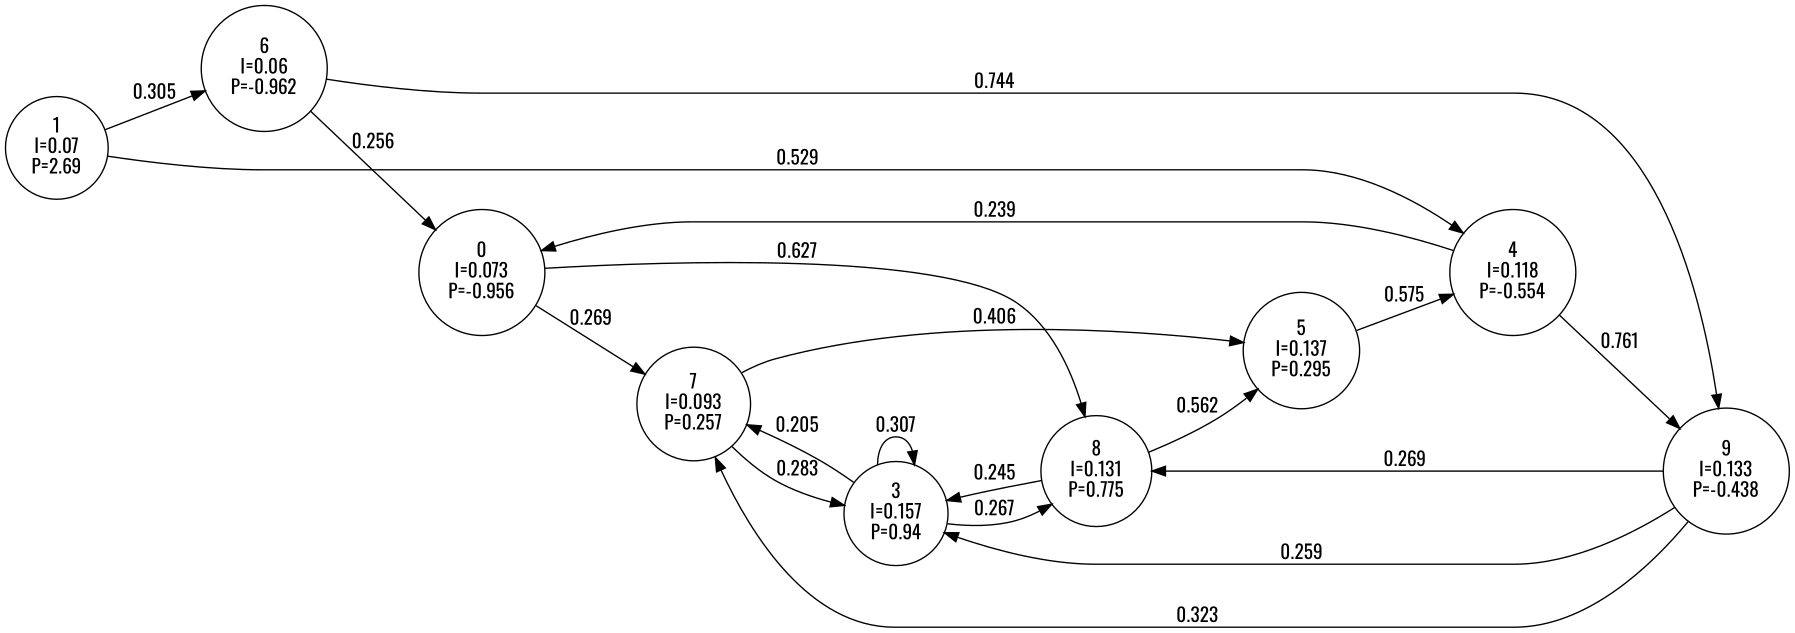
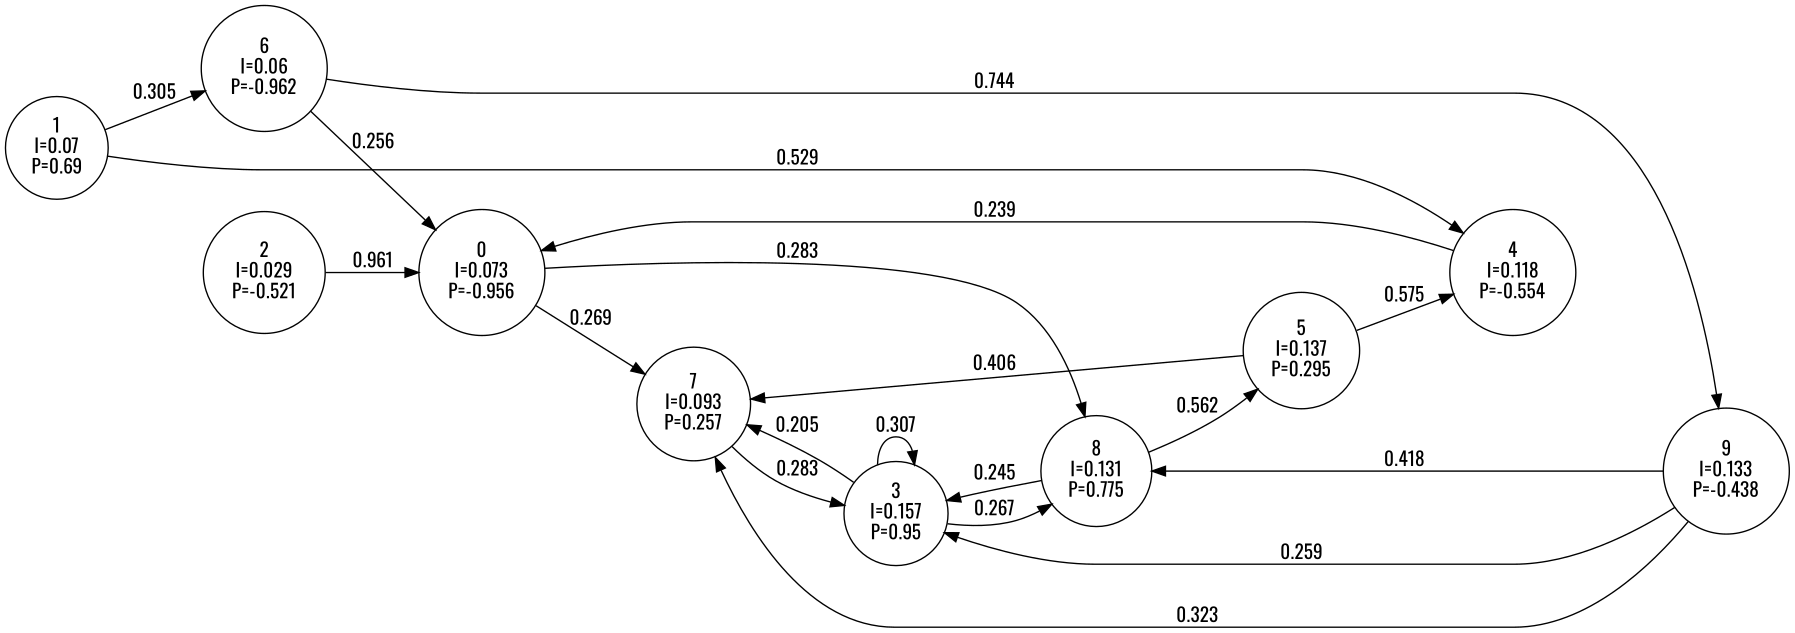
node "1 I=0.07 P=2.69": label "1 I=0.07 P=2.69" -> "1 I=0.07 P=0.69"
edge "0 I=0.073 P=-0.956" -> "8 I=0.131 P=0.775": label "0.627" -> "0.283"
node "2 I=0.029 P=-0.521": added
edge "7 I=0.093 P=0.257" -> "5 I=0.137 P=0.295": reversed
edge "4 I=0.118 P=-0.554" -> "9 I=0.133 P=-0.438": removed, label "0.761"
edge "9 I=0.133 P=-0.438" -> "8 I=0.131 P=0.775": label "0.269" -> "0.418"
node "3 I=0.157 P=0.94": label "3 I=0.157 P=0.94" -> "3 I=0.157 P=0.95"
